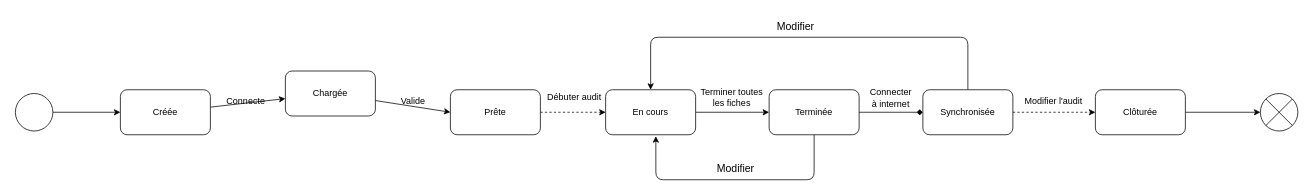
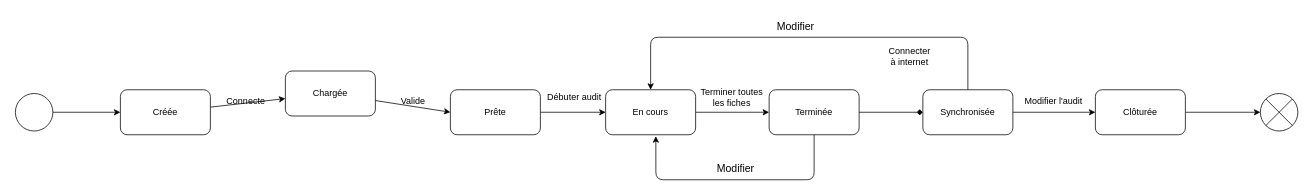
node "Connecter à internet": moved (890, 98) -> (909, 57)
edge "Prête" -> "En cours": style dashed -> solid
edge "Synchronisée" -> "Clôturée": style dashed -> solid
